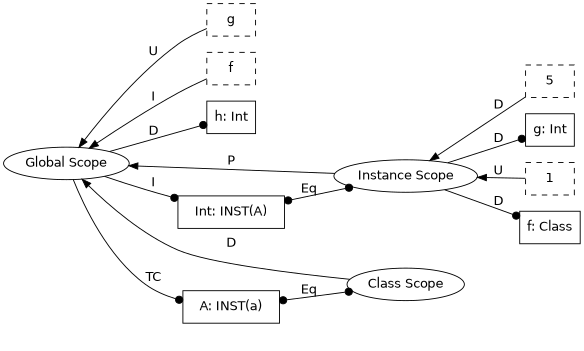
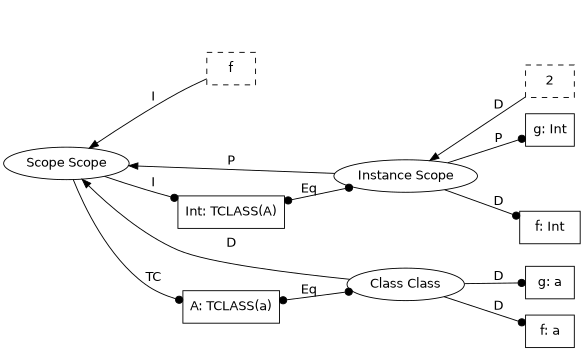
node "g": removed
node "5": label "5" -> "2"
node "h: Int": removed
edge "g: Int" -- "Instance Scope": label "D" -> "P"
node "Global Scope": label "Global Scope" -> "Scope Scope"
node "1": removed
node "Int: INST(A)": label "Int: INST(A)" -> "Int: TCLASS(A)"
node "f: Class": label "f: Class" -> "f: Int"
node "g: a": added
node "Class Scope": label "Class Scope" -> "Class Class"
node "A: INST(a)": label "A: INST(a)" -> "A: TCLASS(a)"
node "f: a": added
